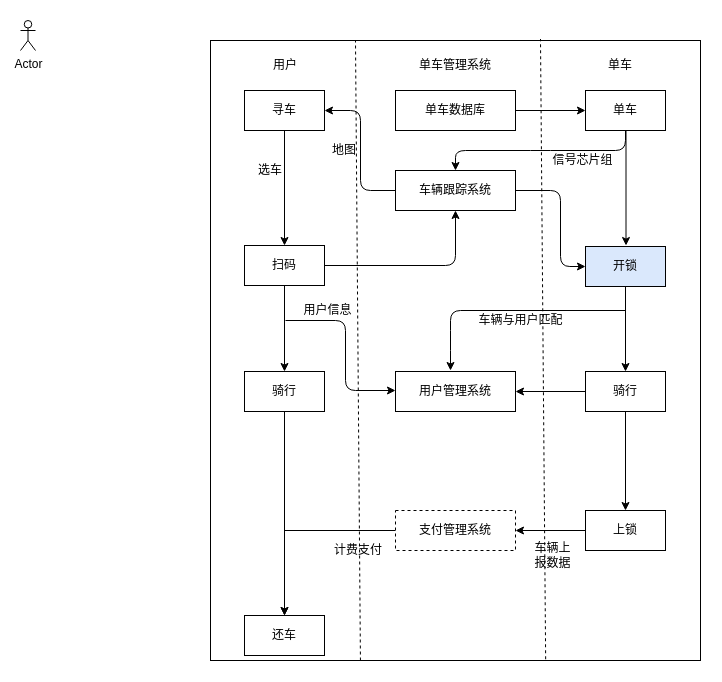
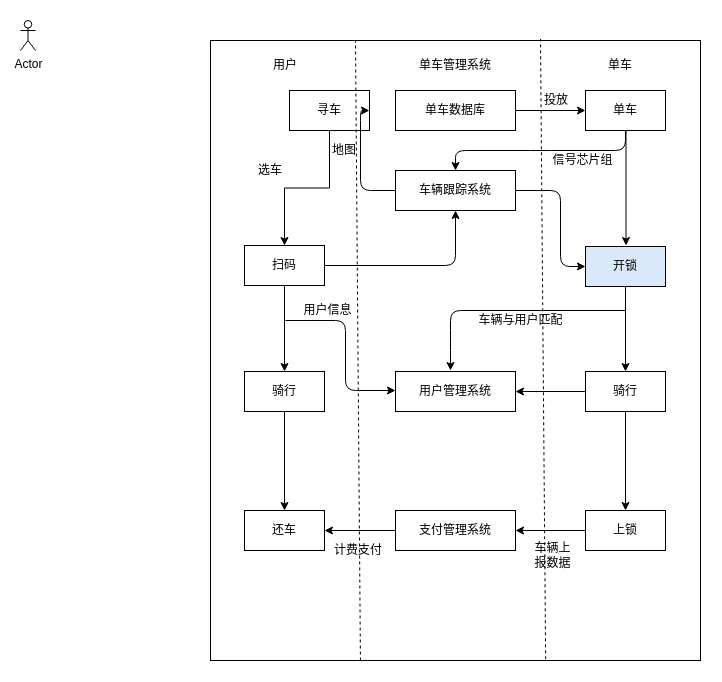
node "投放": added
node "寻车": moved (285, 111) -> (330, 111)
node "支付管理系统": style dashed -> solid
node "还车": moved (285, 636) -> (285, 531)
